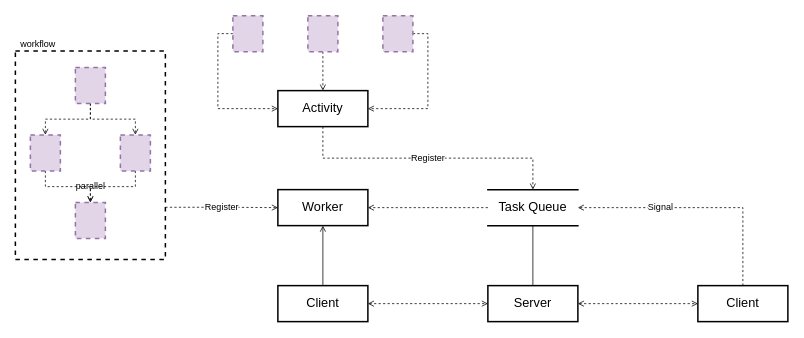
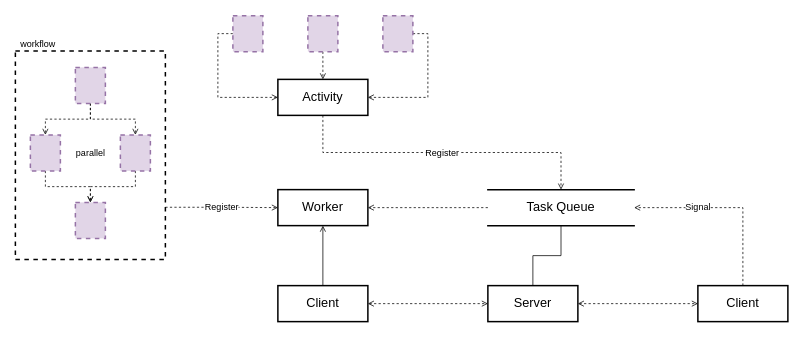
node "Activity": moved (323, 108) -> (323, 97)
node "parallel": moved (90, 186) -> (90, 153)
node "Task Queue": size 90x36 -> 146x36
